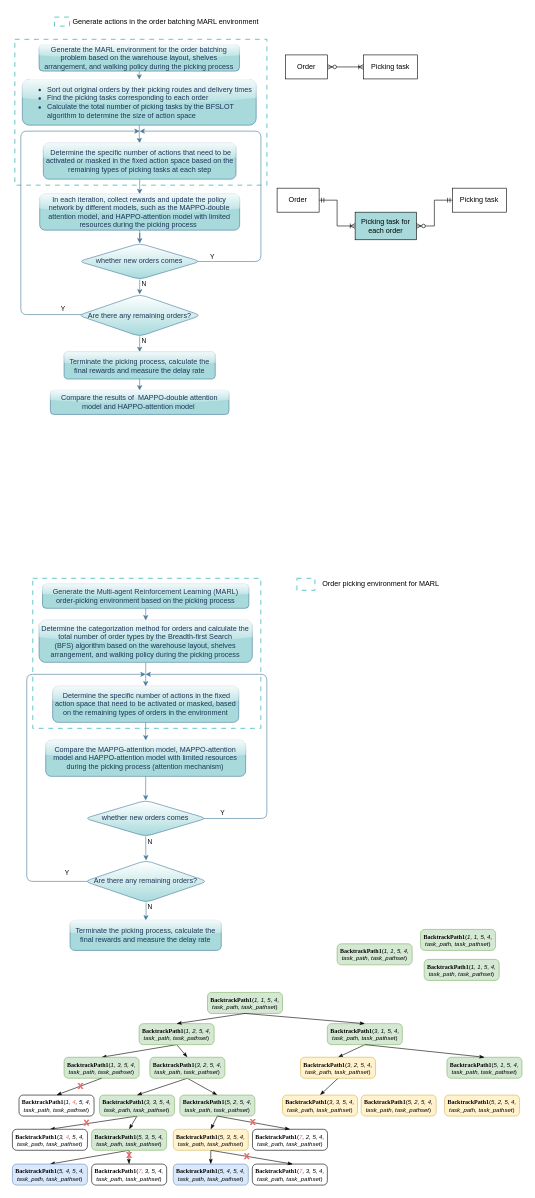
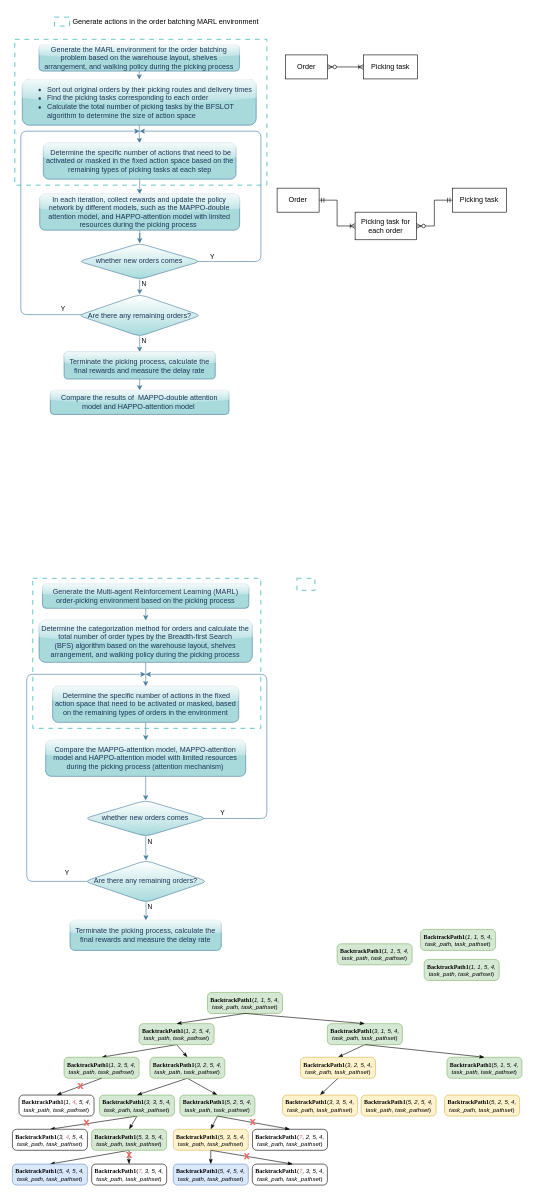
node "Picking task for each order": fillcolor #a8dadc -> #ffffff
node "Order picking environment for MARL": removed
